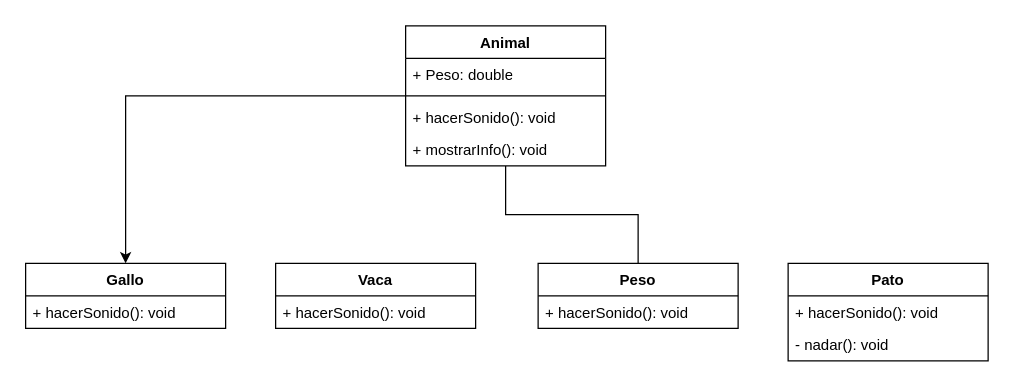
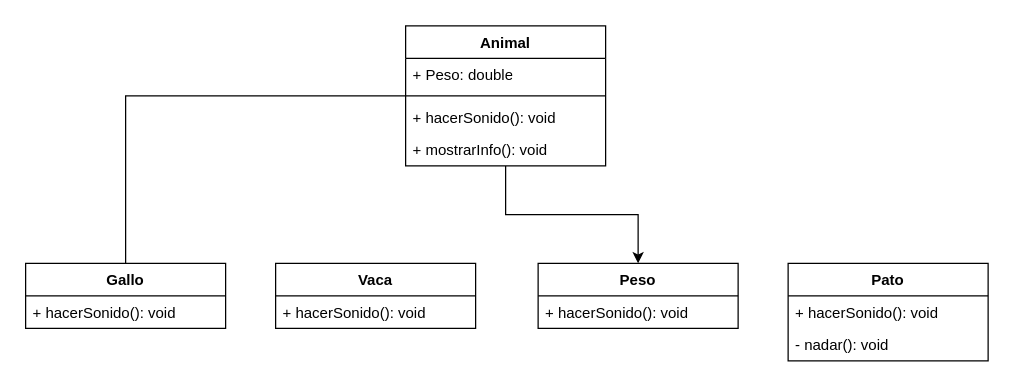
edge "Animal" -> "Gallo": arrowhead classic -> none
edge "Animal" -- "Peso": arrowhead none -> classic
